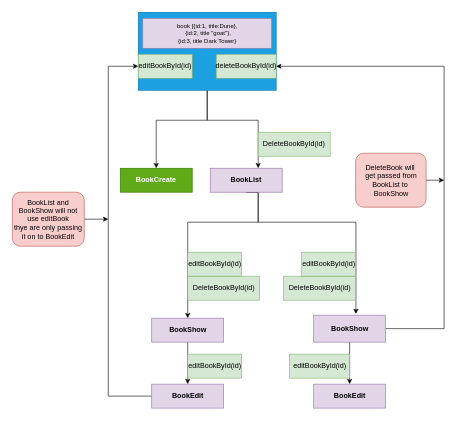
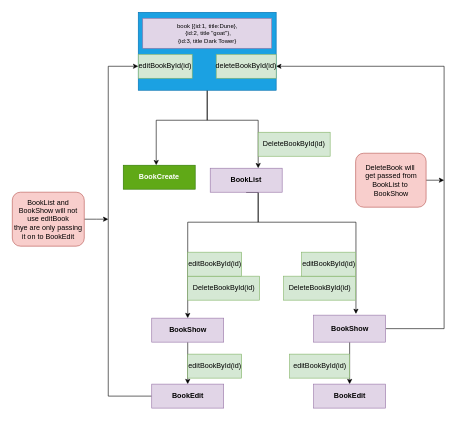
node "BookCreate": moved (156, 180) -> (159, 177)
